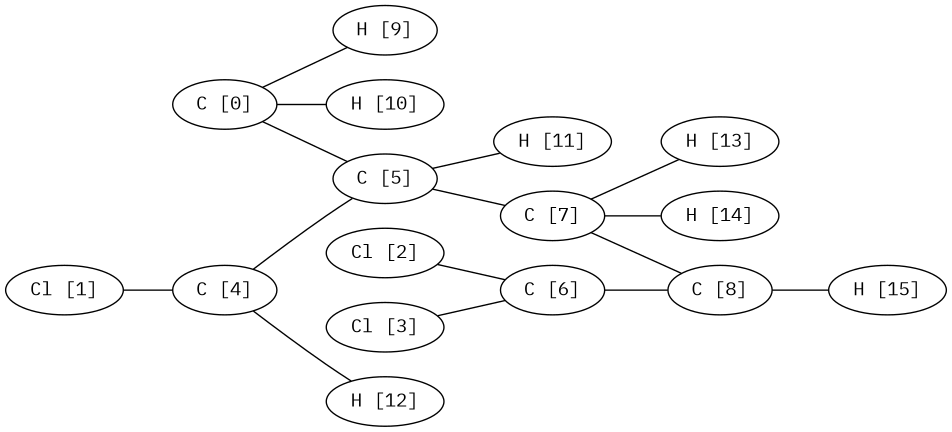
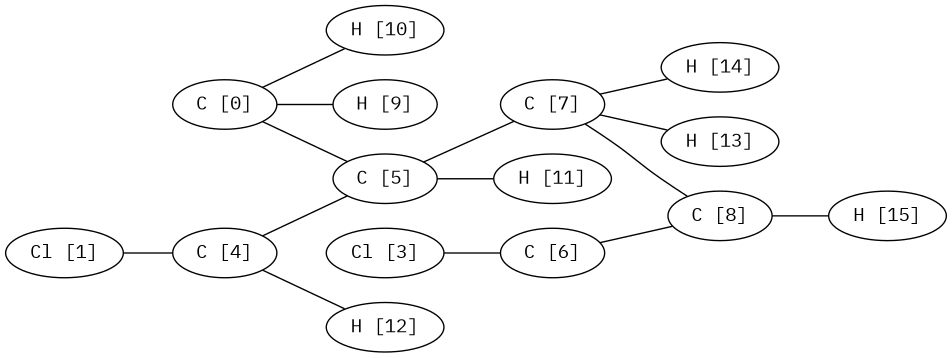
node "Cl [2]": removed
